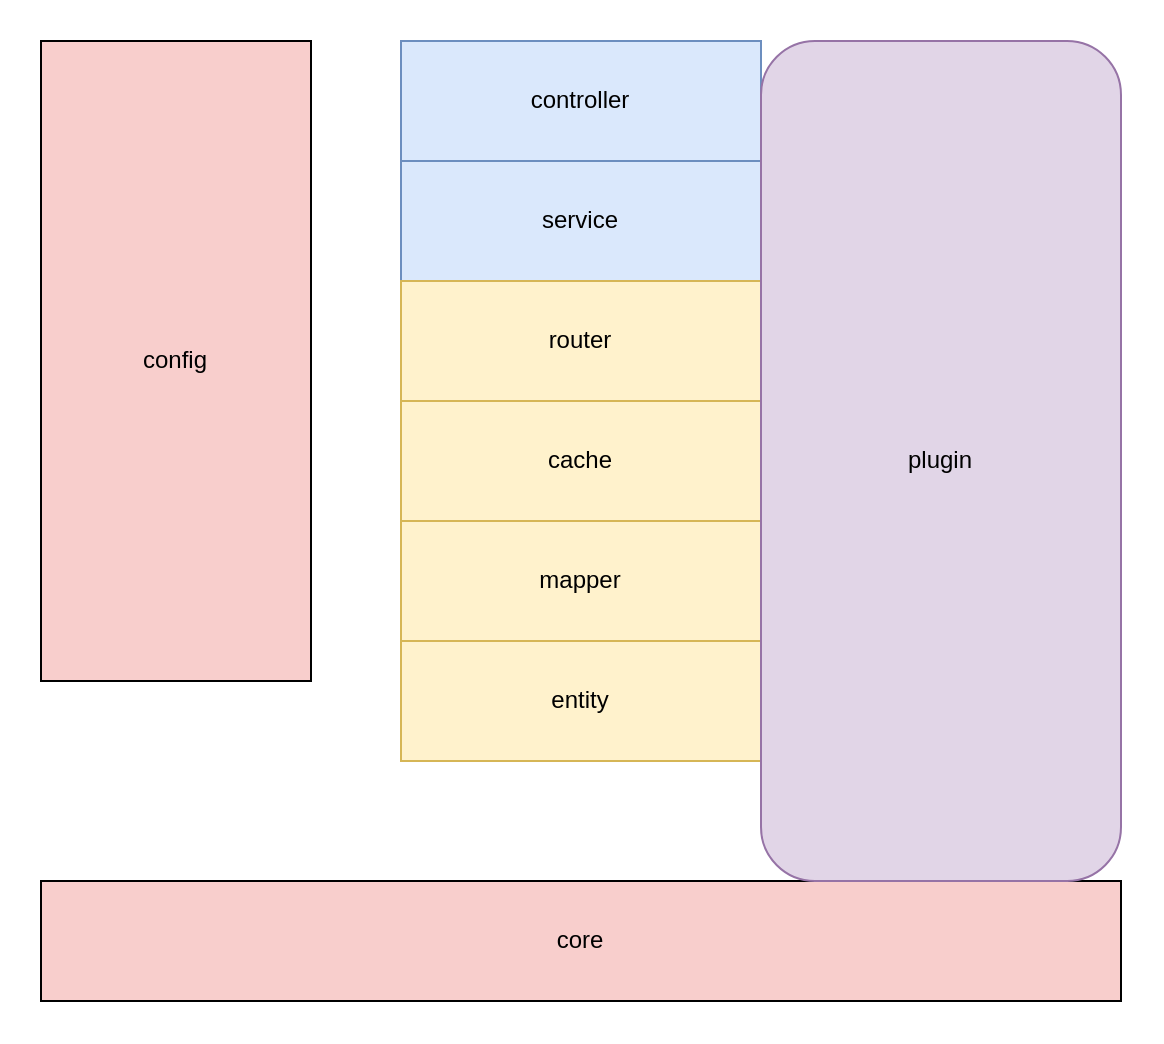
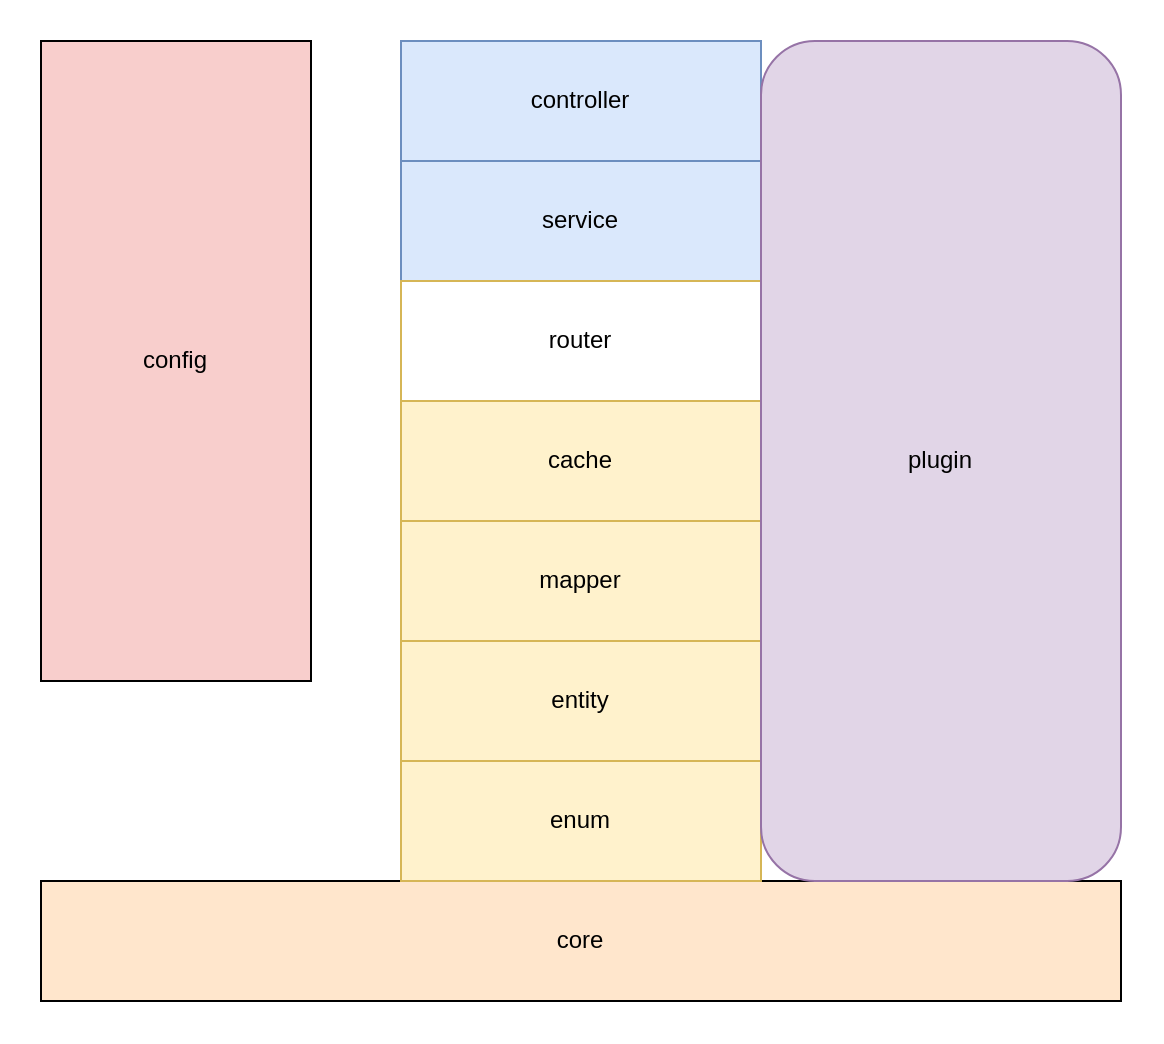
node "router": fillcolor #fff2cc -> #ffffff
node "enum": added
node "core": fillcolor #f8cecc -> #ffe6cc
